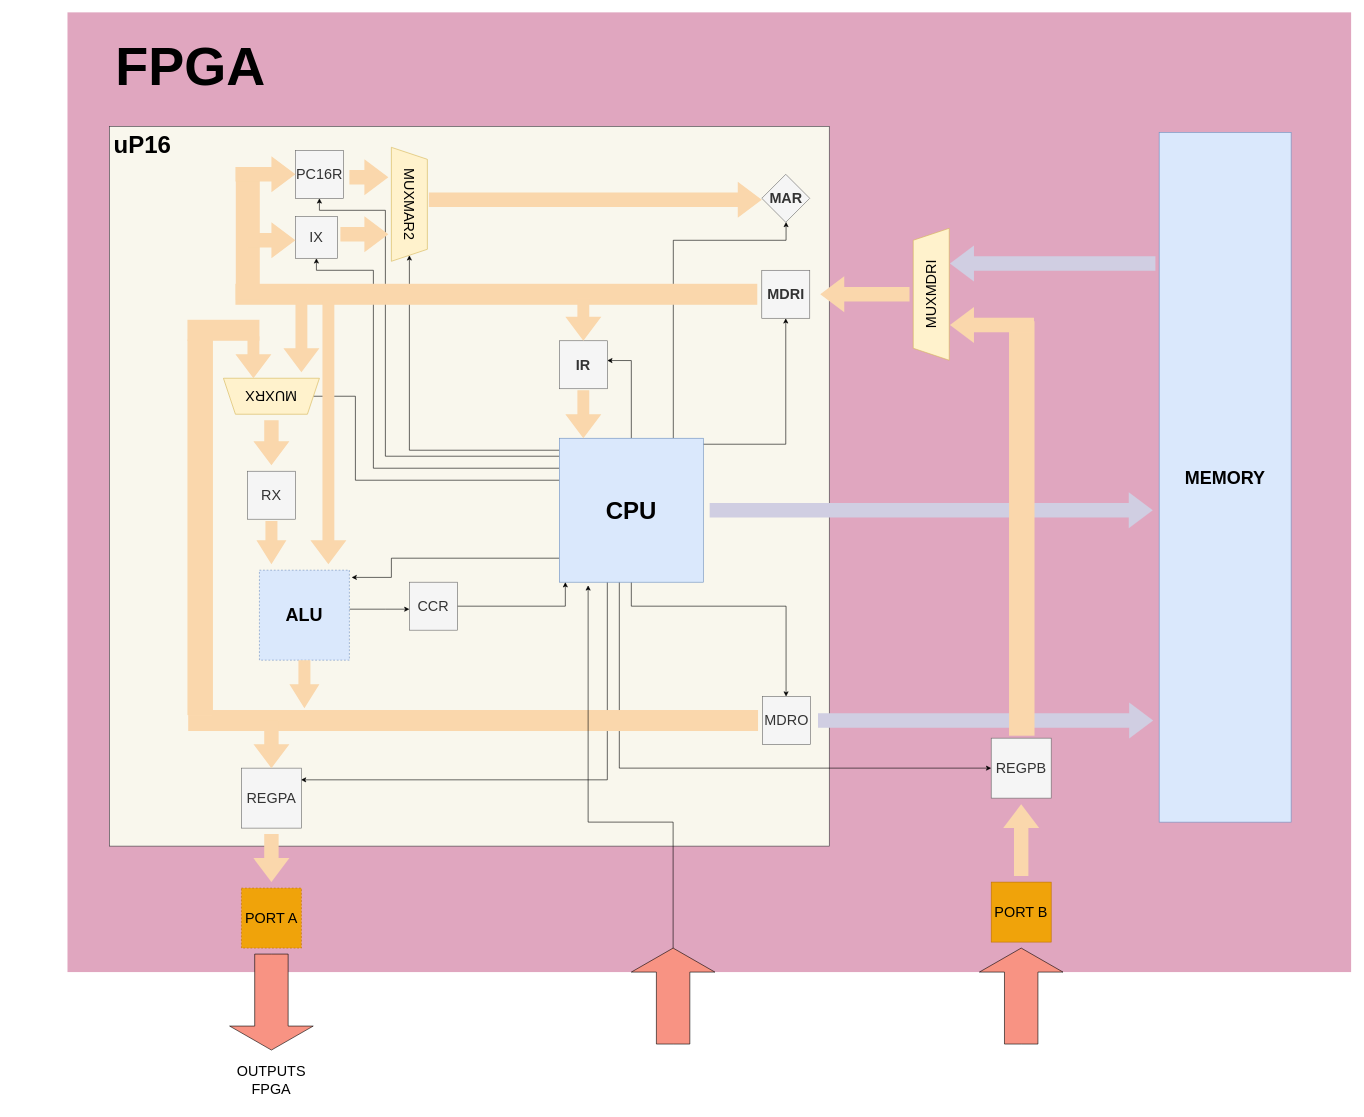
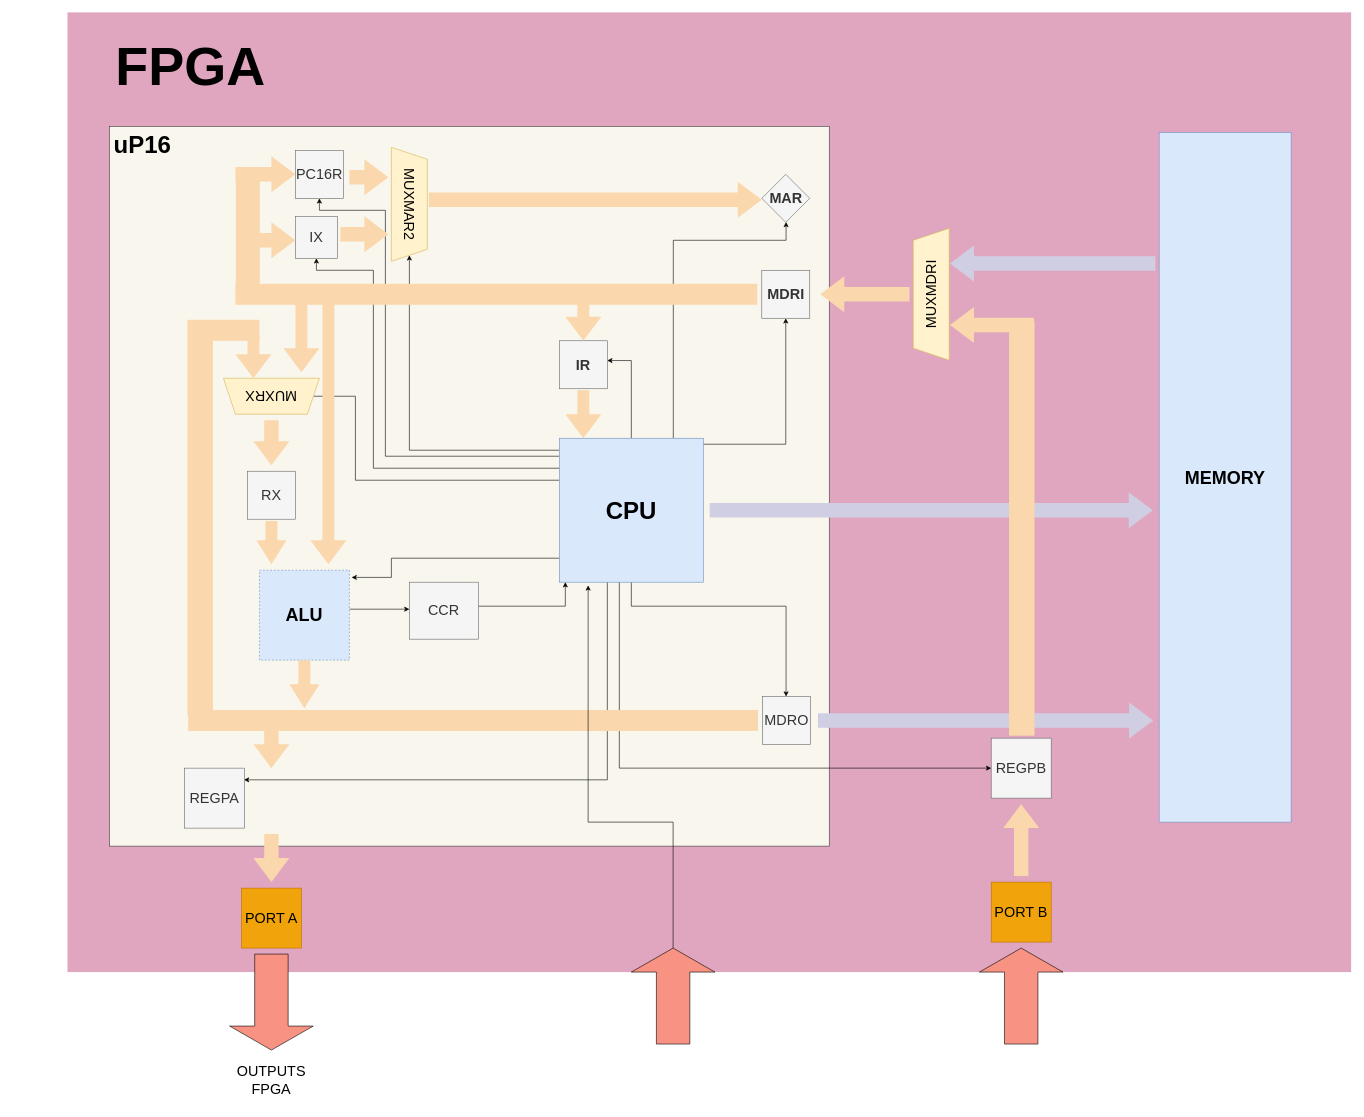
node "CCR": size 48x48 -> 69x57
node "REGPA": moved (272, 798) -> (215, 798)
node "PORT A": style dashed -> solid
